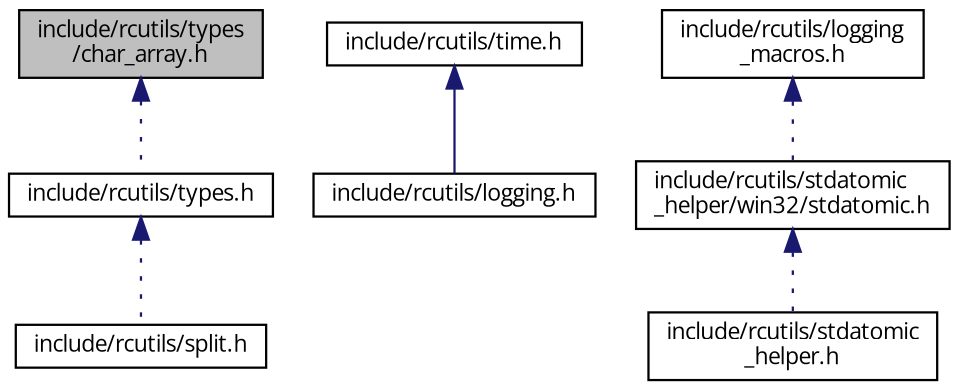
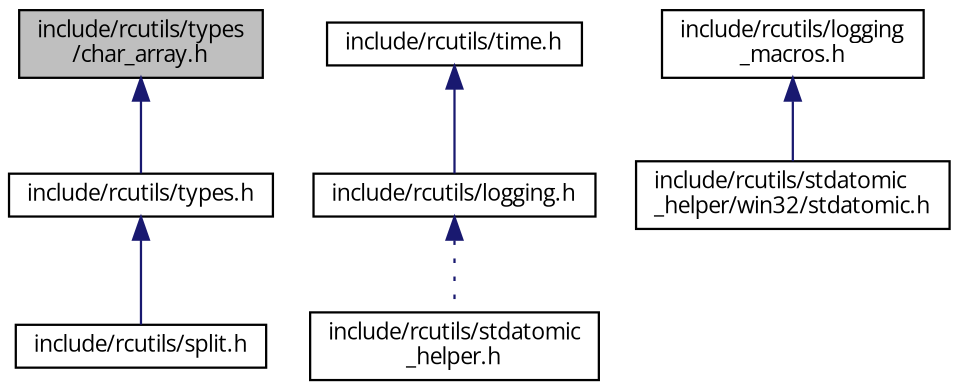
edge "include/rcutils/stdatomic _helper/win32/stdatomic.h" -> "include/rcutils/logging _macros.h": style dotted -> solid
edge "include/rcutils/types.h" -> "include/rcutils/types /char_array.h": style dotted -> solid
edge "include/rcutils/split.h" -> "include/rcutils/types.h": style dotted -> solid
edge "include/rcutils/stdatomic _helper.h" -> "include/rcutils/stdatomic _helper/win32/stdatomic.h": now "include/rcutils/stdatomic _helper.h" -> "include/rcutils/logging.h"
